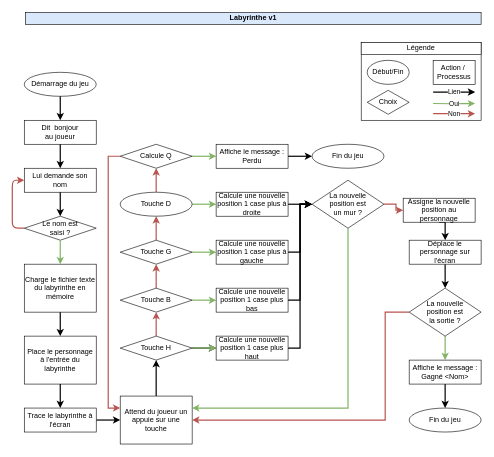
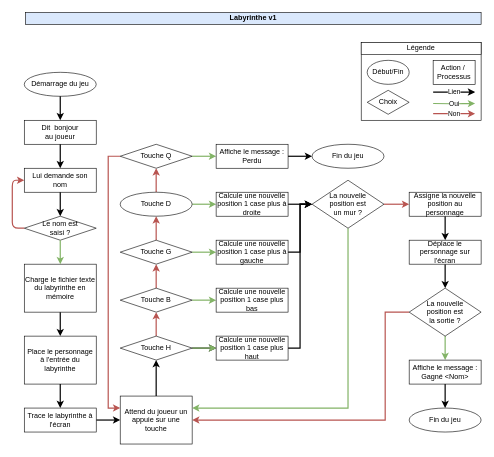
node "Calcule Q": label "Calcule Q" -> "Touche Q"
node "Assigne la nouvelle position au personnage": moved (440, 210) -> (446, 204)
edge "Calcule une nouvelle position 1 case plus bas" -> "La nouvelle position est un mur ?": removed
